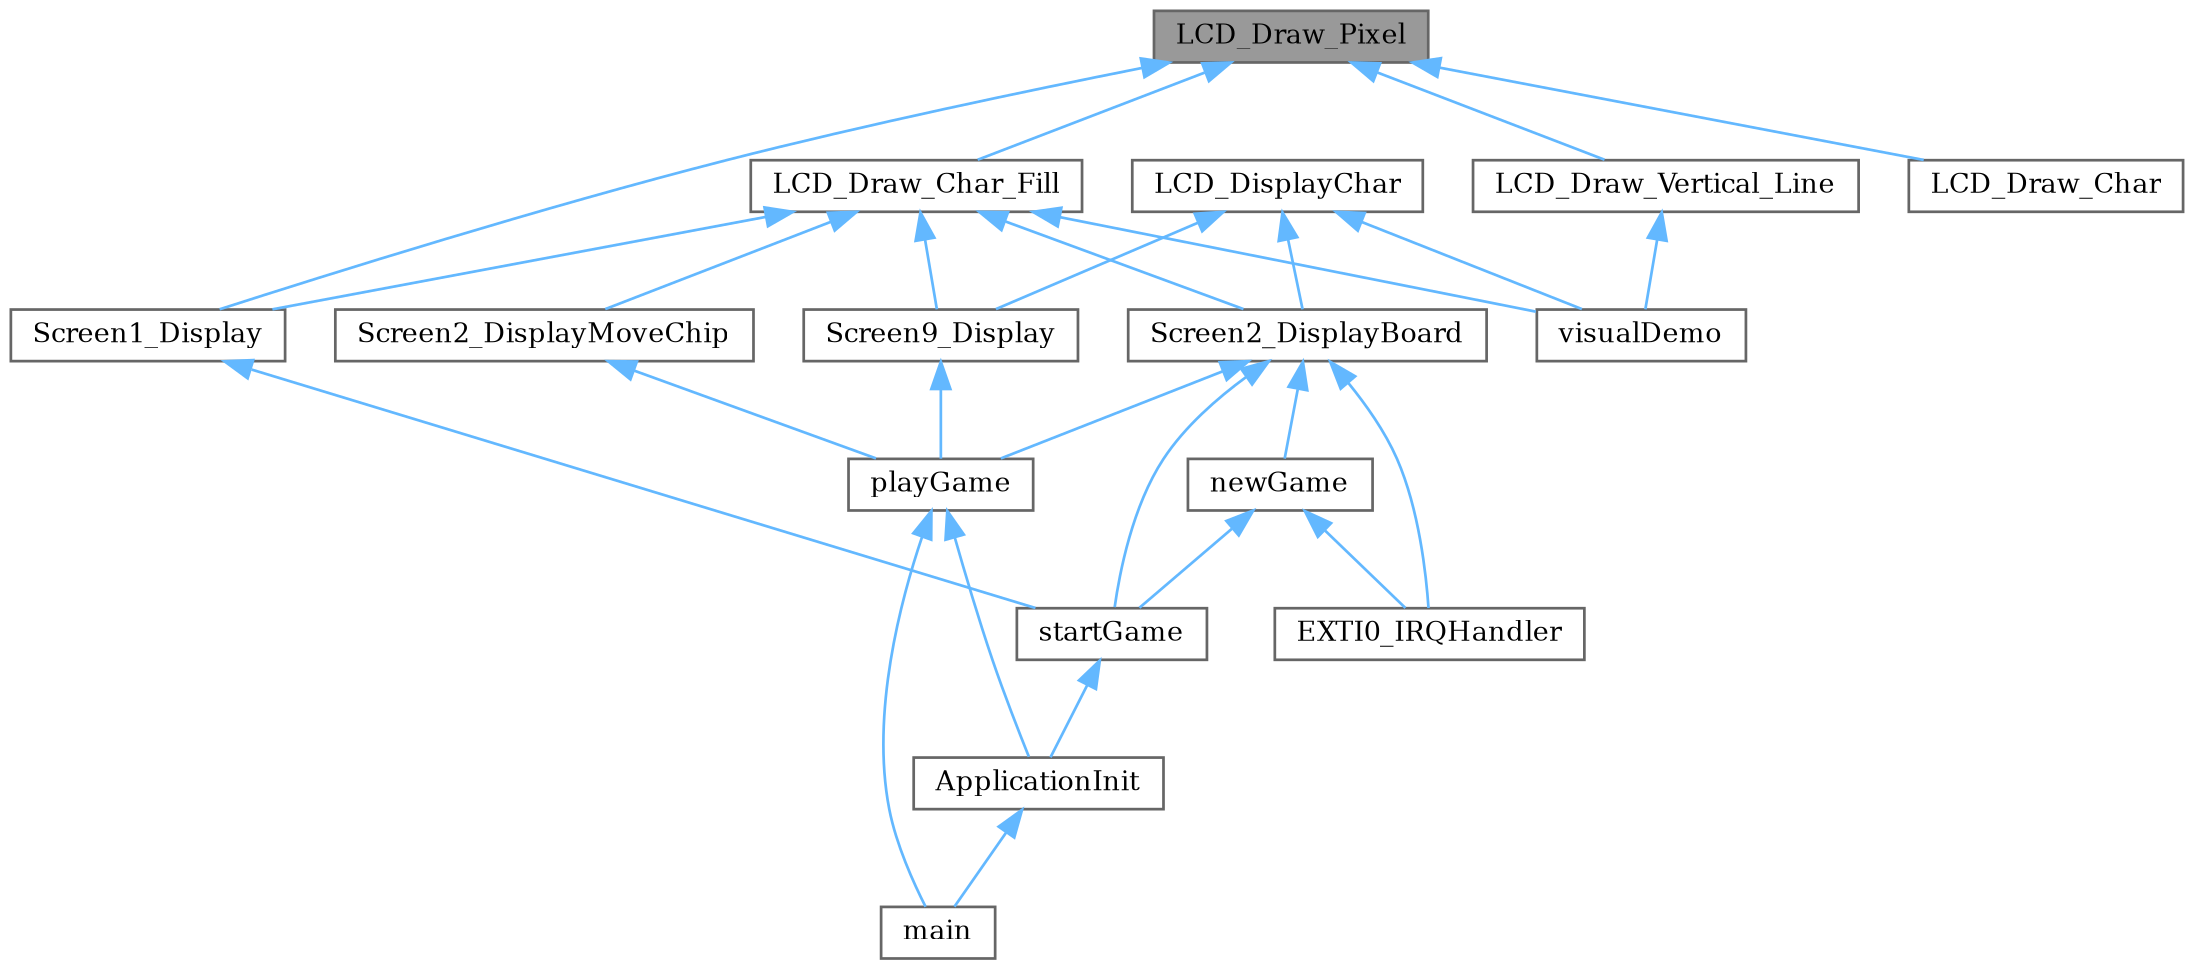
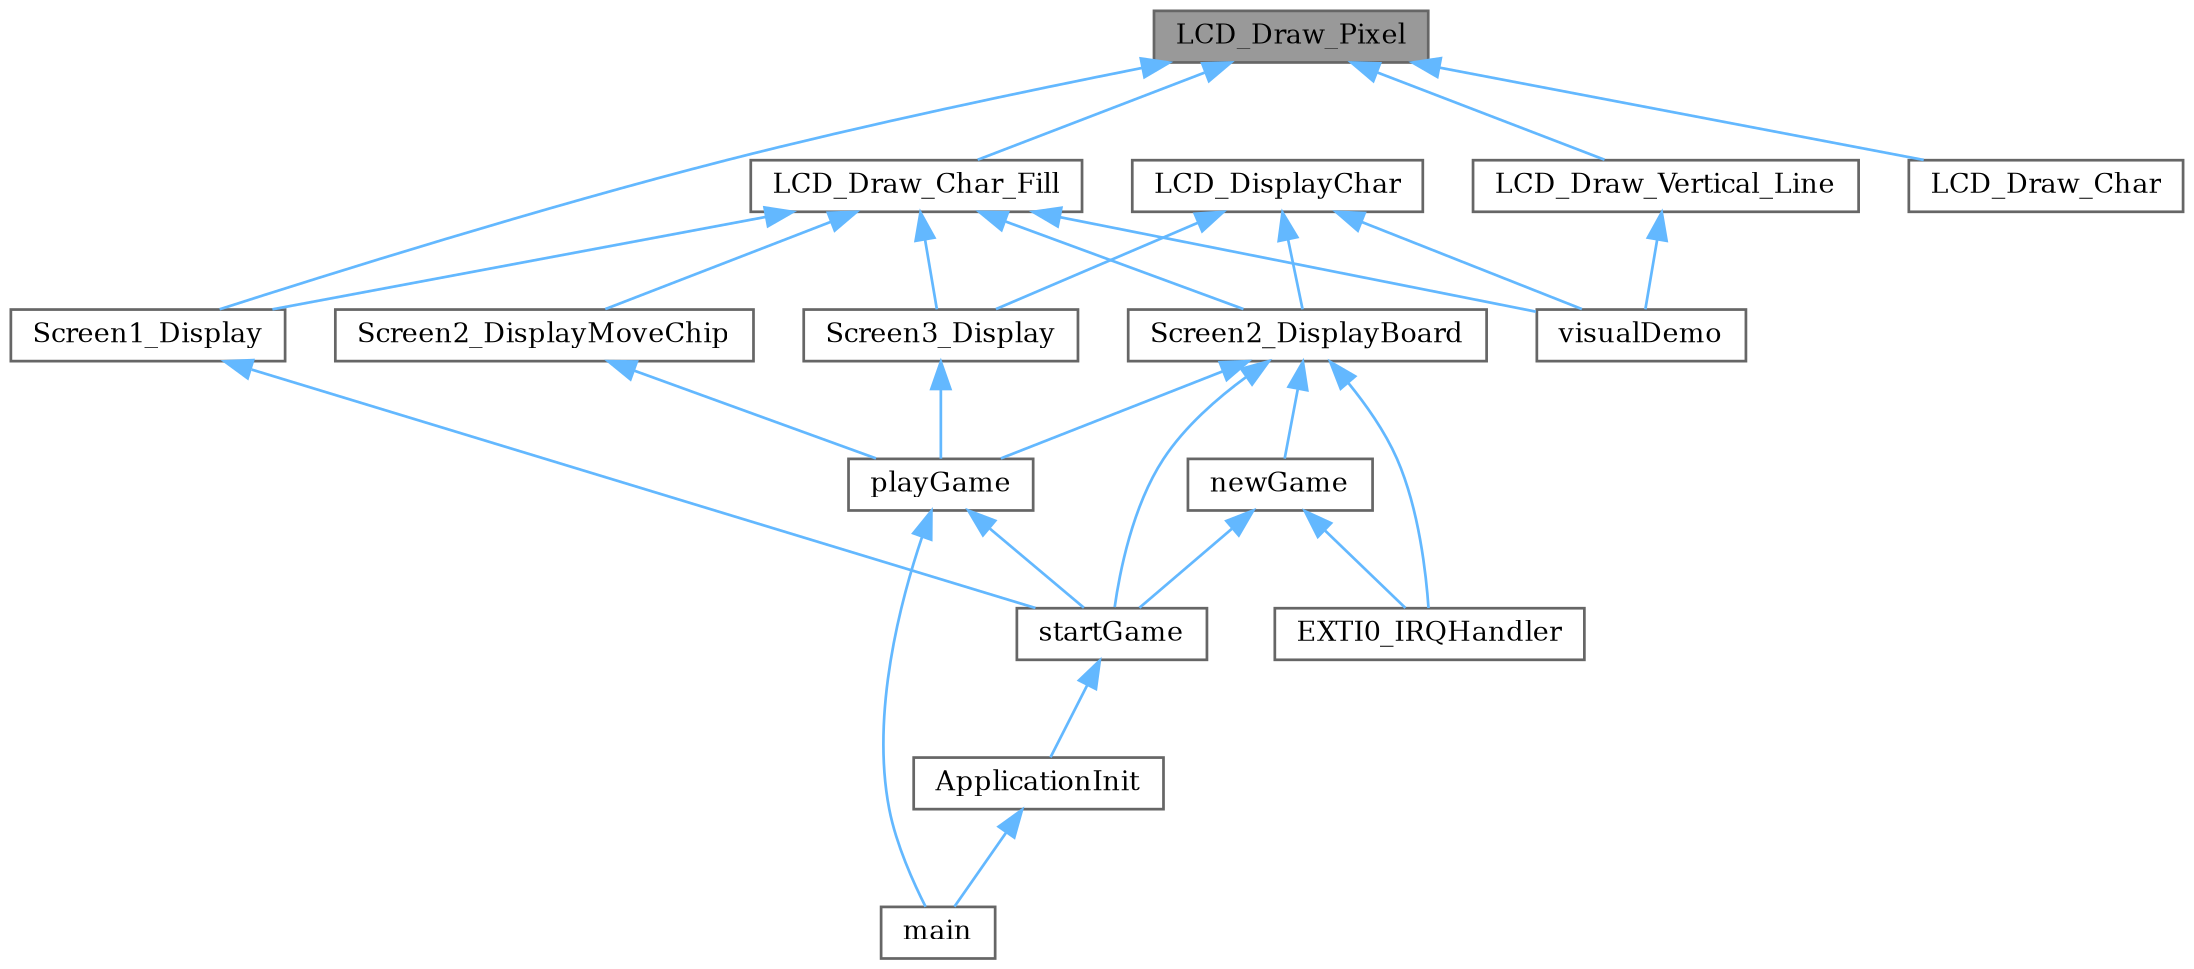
node "Screen9_Display": label "Screen9_Display" -> "Screen3_Display"
edge "ApplicationInit" -> "playGame": now "startGame" -> "playGame"
